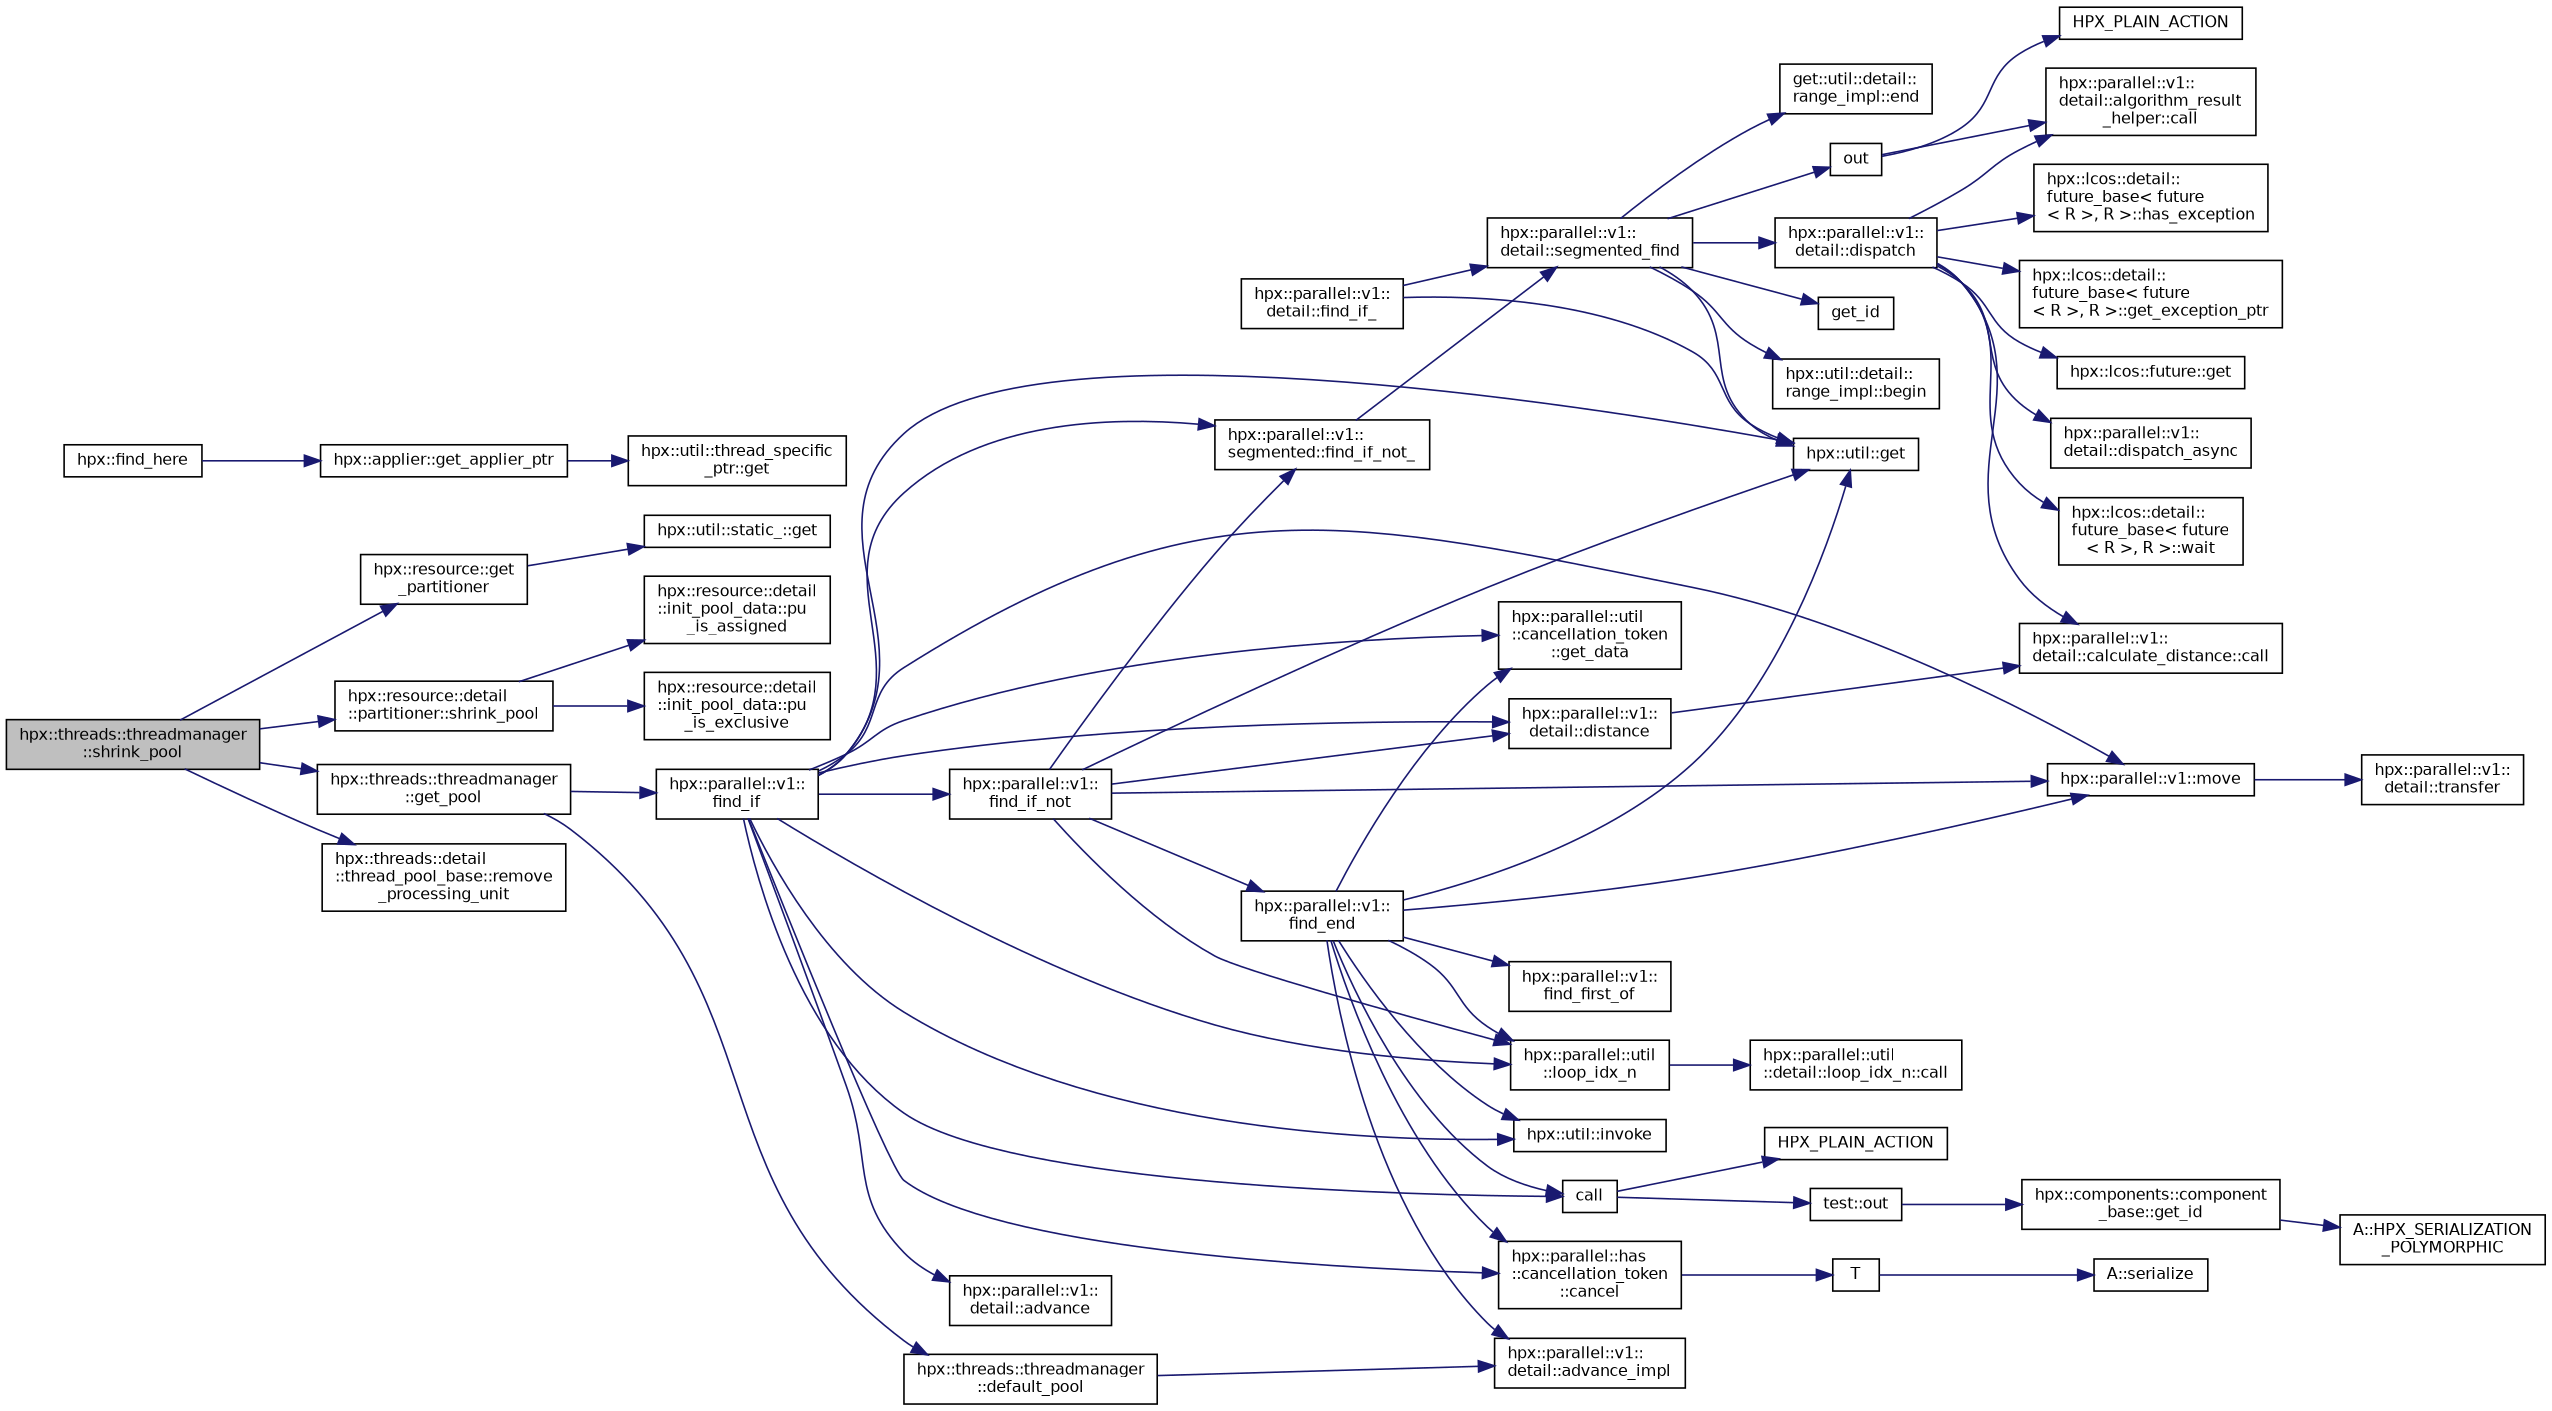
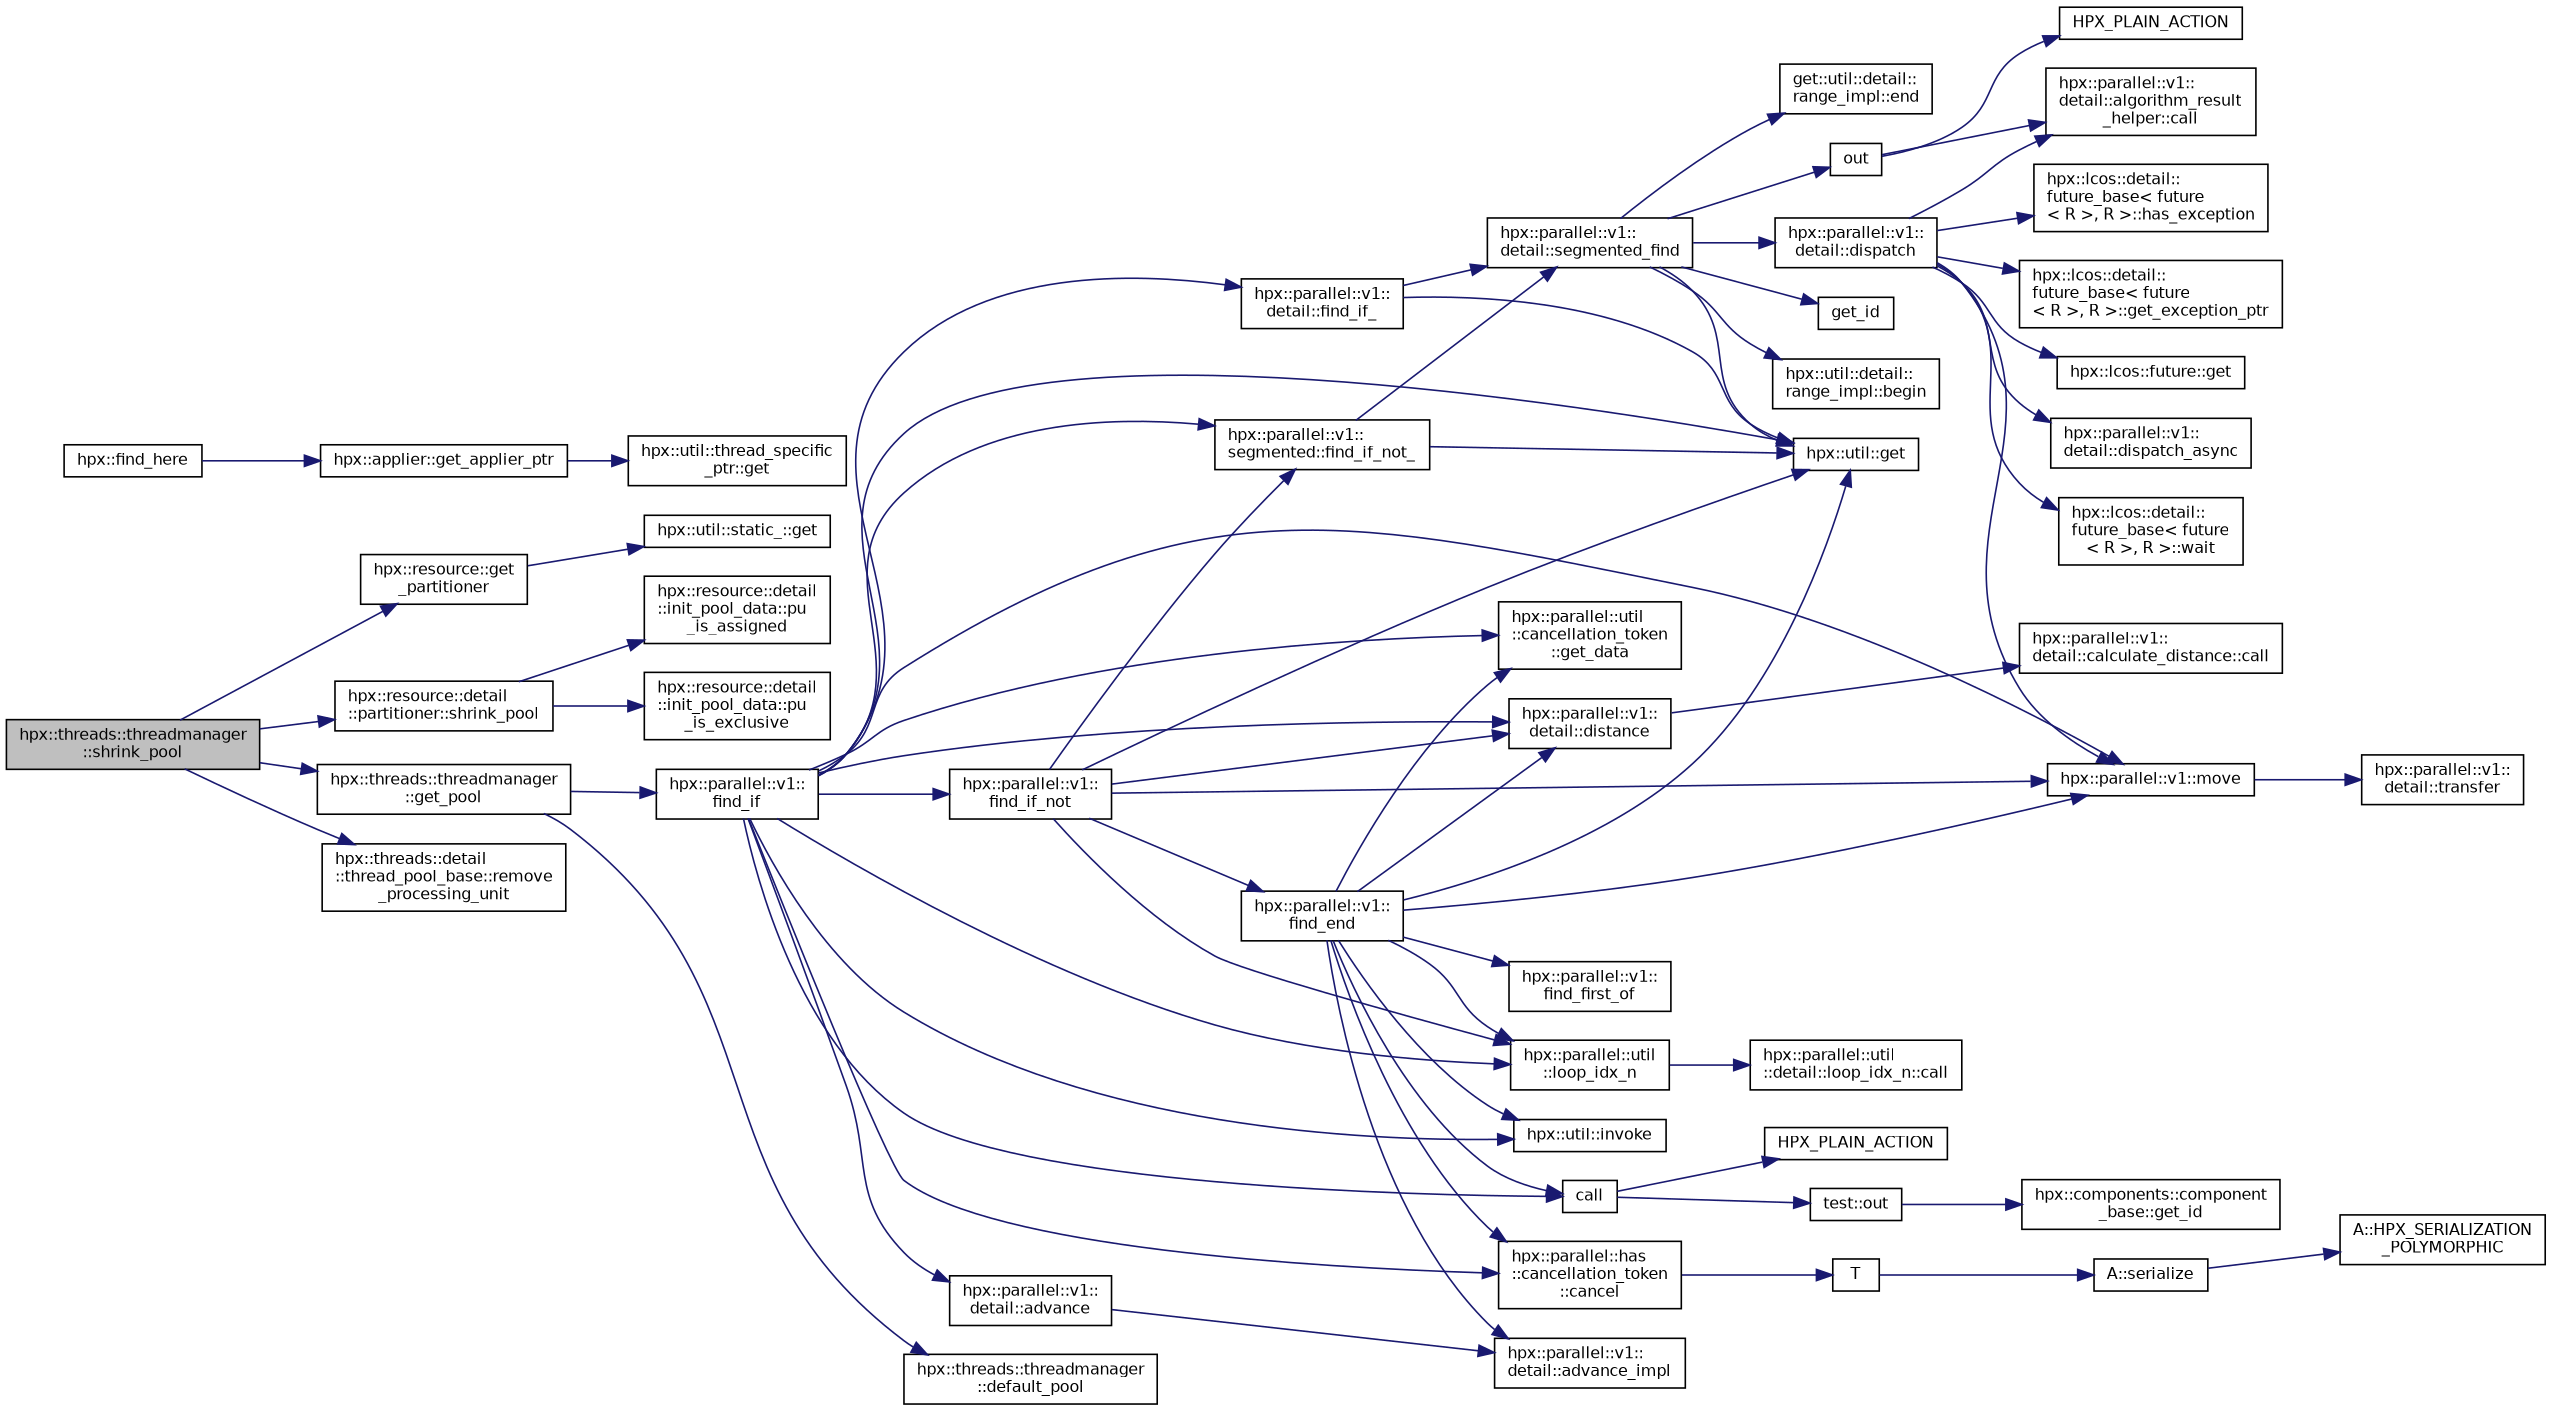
edge "hpx::parallel::v1:: find_if" -> "hpx::parallel::v1:: detail::find_if_": added
edge "hpx::parallel::v1:: segmented::find_if_not_" -> "hpx::util::get": added
edge "hpx::parallel::v1:: detail::dispatch" -> "hpx::parallel::v1:: detail::calculate_distance::call": now "hpx::parallel::v1:: detail::dispatch" -> "hpx::parallel::v1::move"
edge "hpx::parallel::v1:: find_end" -> "hpx::parallel::v1:: detail::distance": added
edge "hpx::components::component _base::get_id" -> "A::HPX_SERIALIZATION _POLYMORPHIC": now "A::serialize" -> "A::HPX_SERIALIZATION _POLYMORPHIC"
edge "hpx::threads::threadmanager ::default_pool" -> "hpx::parallel::v1:: detail::advance_impl": now "hpx::parallel::v1:: detail::advance" -> "hpx::parallel::v1:: detail::advance_impl"
